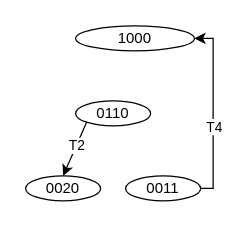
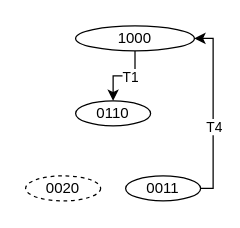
edge "1000" -> "0110": added, label "T1"
edge "0110" -> "0020": removed, label "T2"
node "0020": style solid -> dashed
